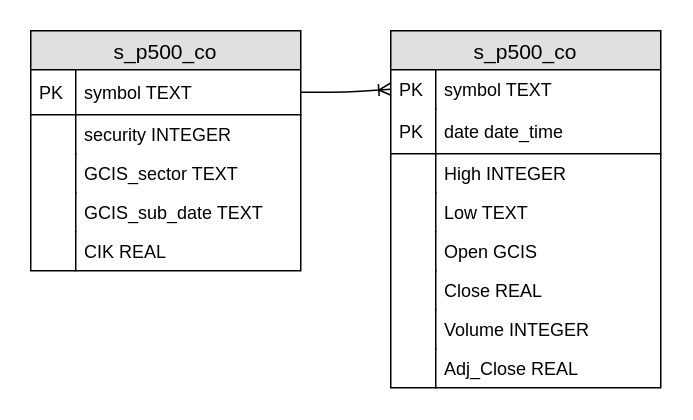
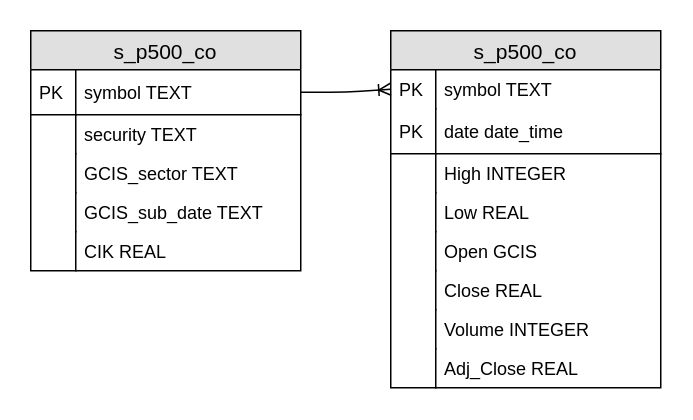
node "security INTEGER": label "security INTEGER" -> "security TEXT"
node "Low TEXT": label "Low TEXT" -> "Low REAL"
